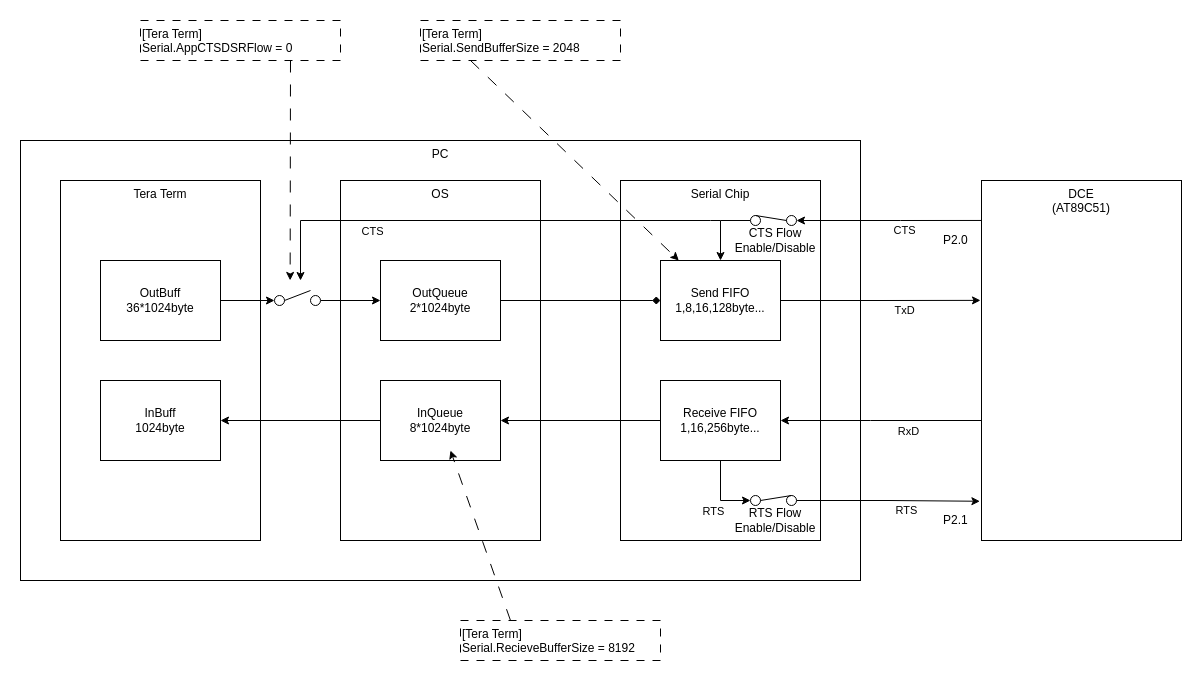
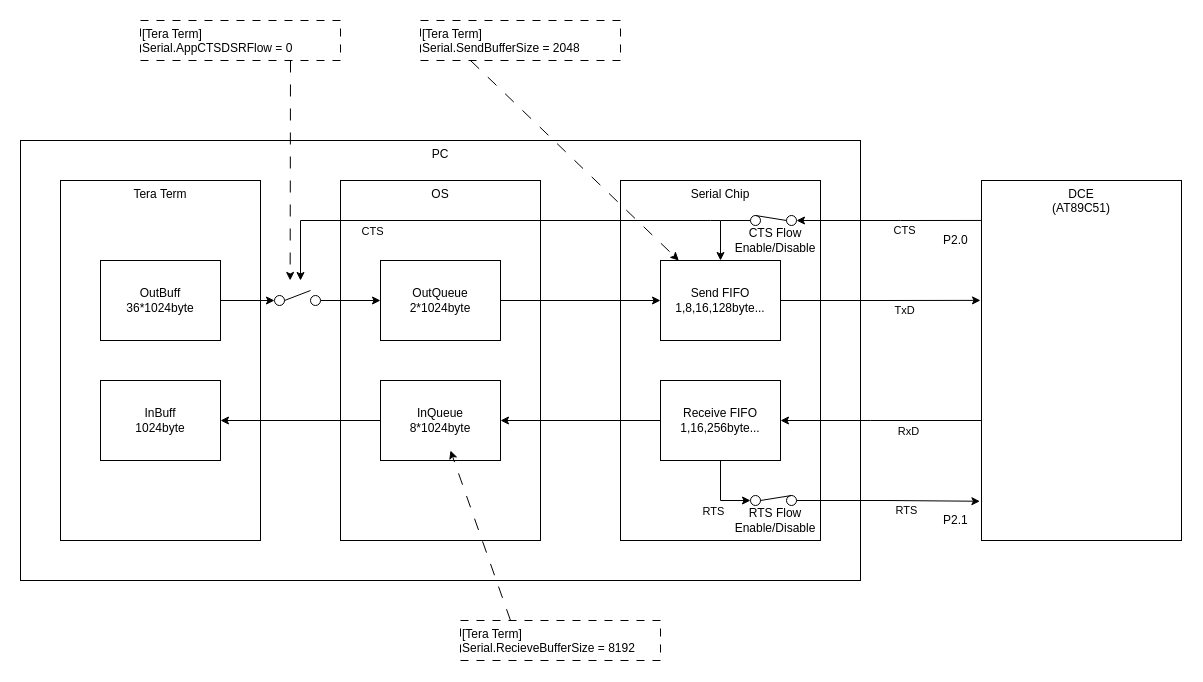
edge "OutQueue 2*1024byte" -> "Send FIFO 1,8,16,128byte...": arrowhead diamond -> classic
